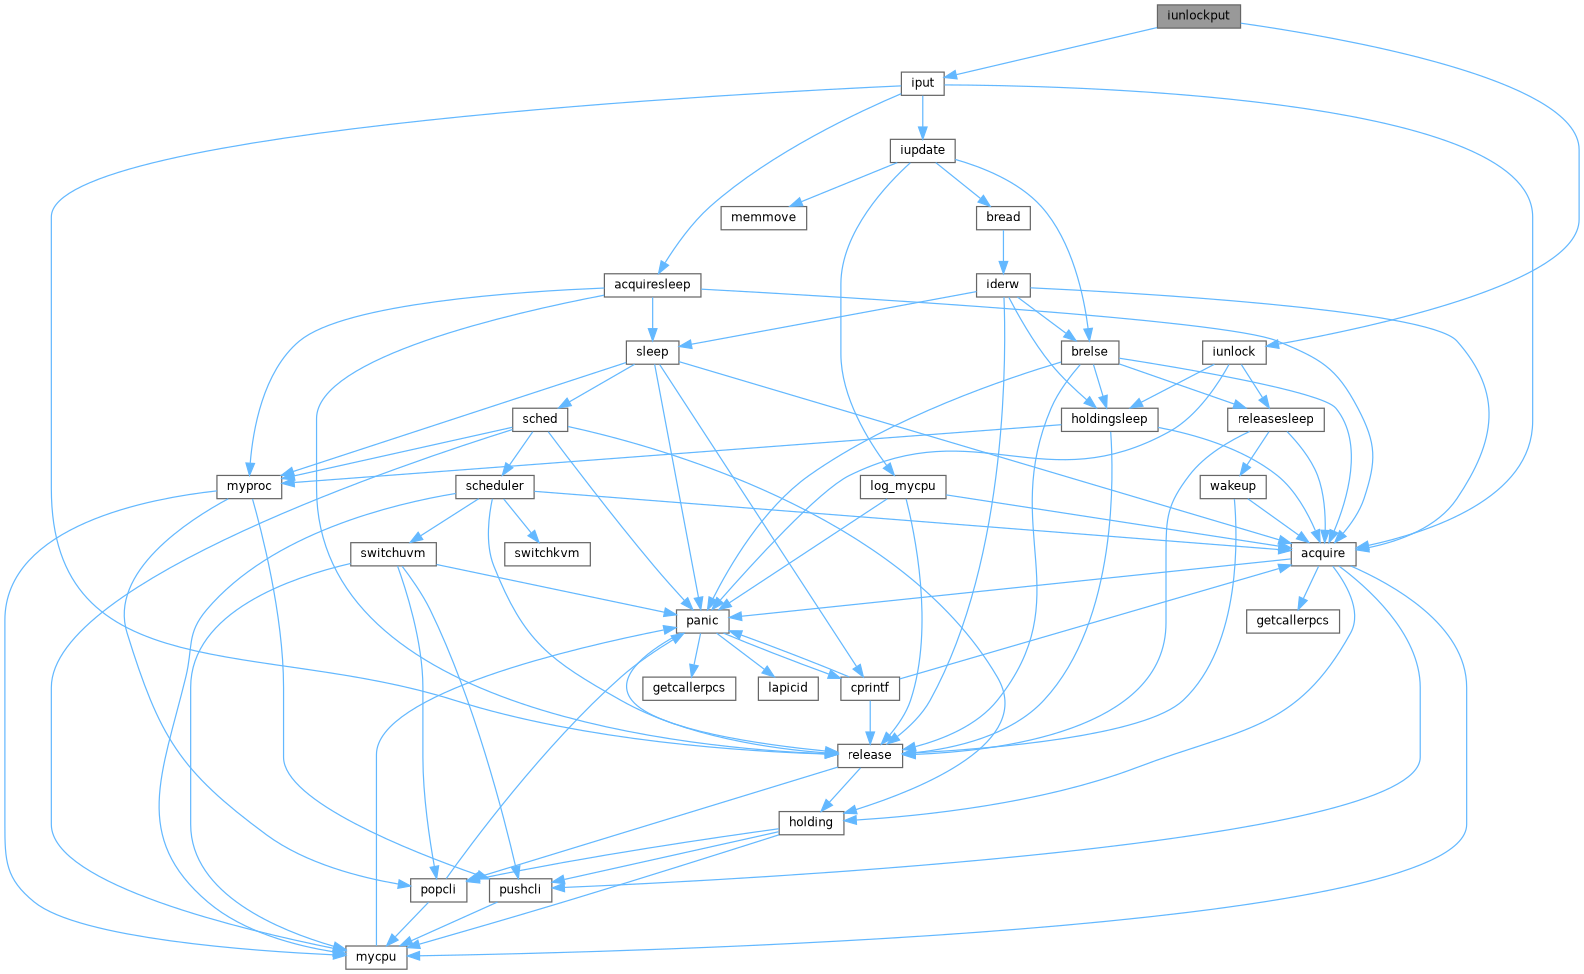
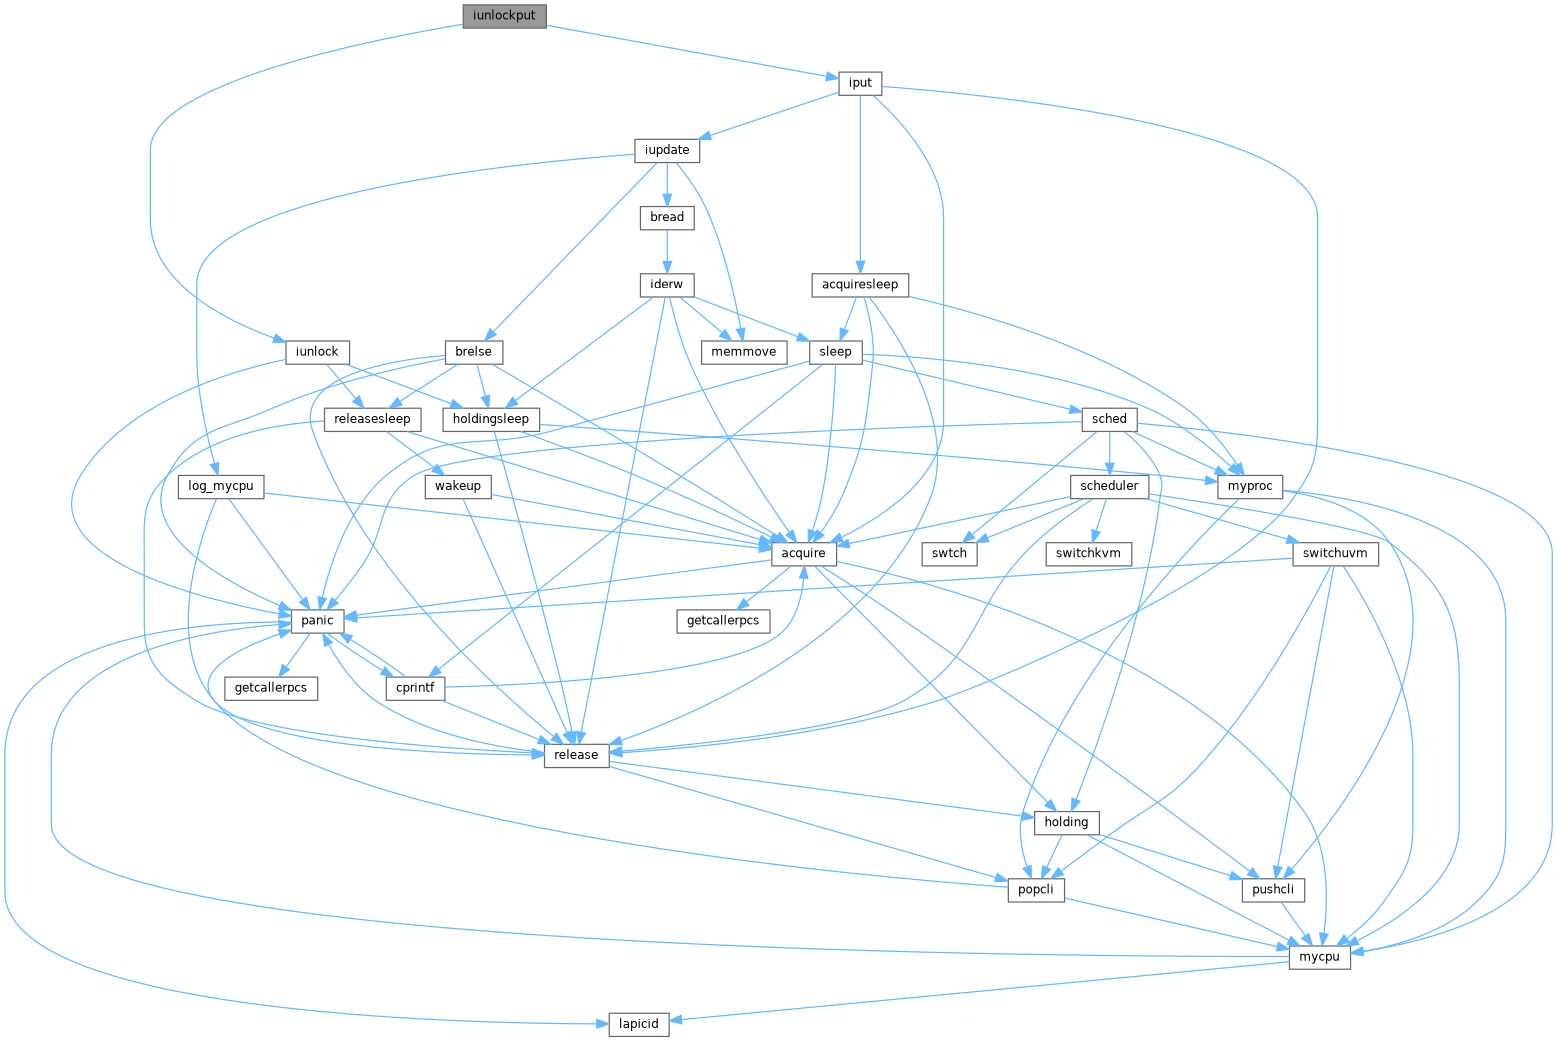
edge "iderw" -> "brelse": now "iderw" -> "memmove"
node "swtch": added
edge "panic" -> "release": reversed
edge "mycpu" -> "lapicid": added
